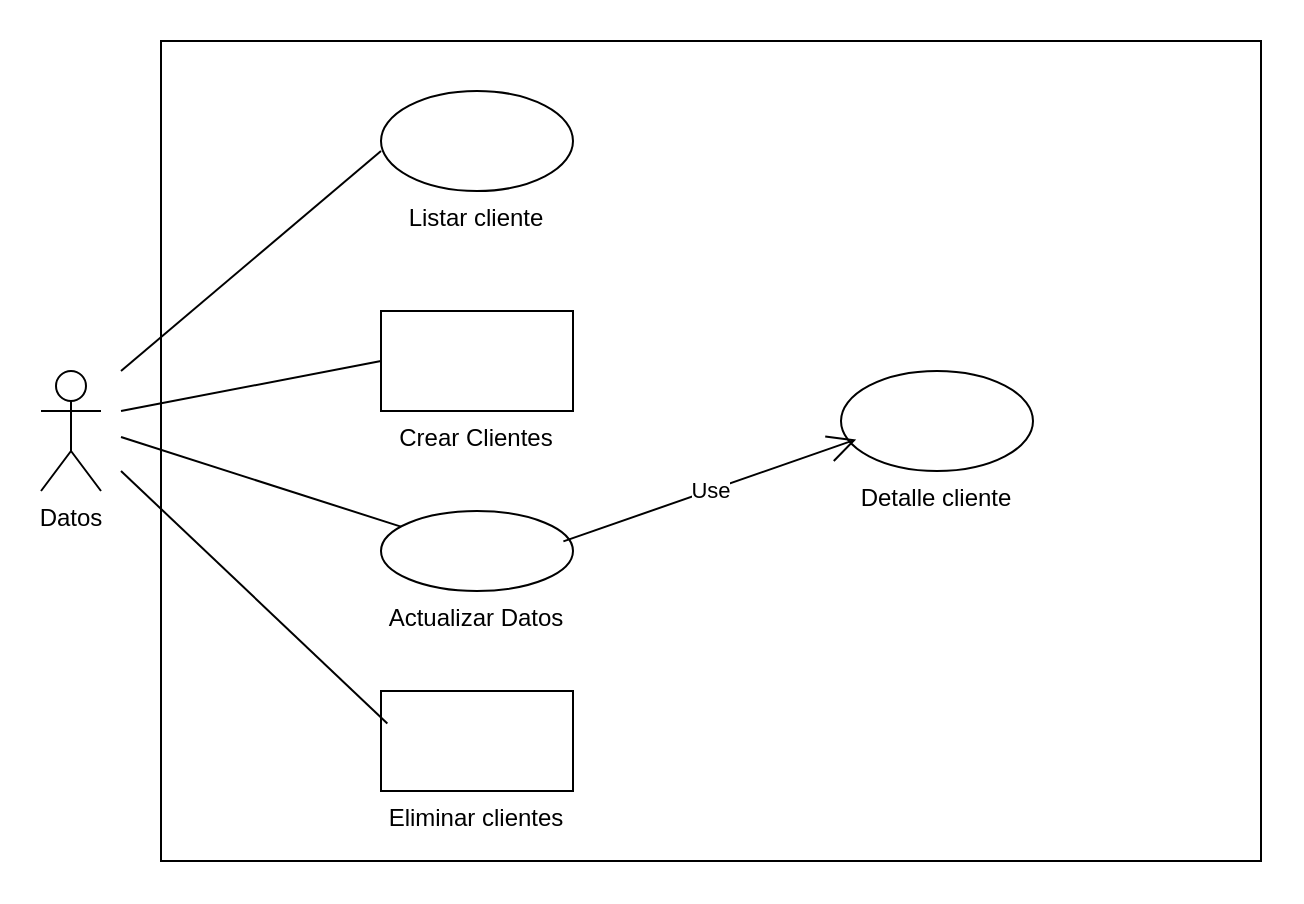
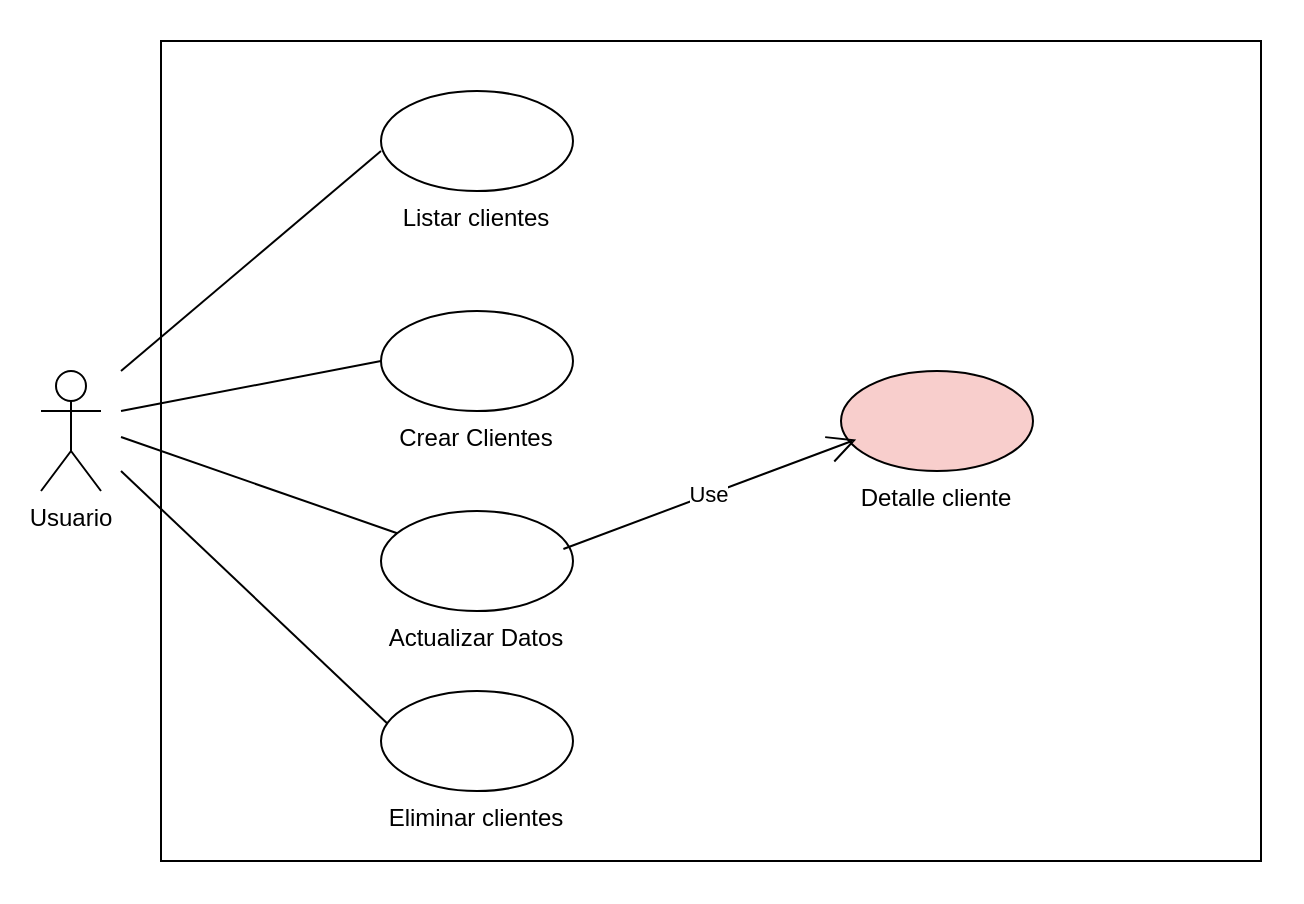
node "Listar cliente": label "Listar cliente" -> "Listar clientes"
node "Crear Clientes": shape rectangle -> ellipse
node "Detalle cliente": fillcolor #ffffff -> #f8cecc
node "Datos": label "Datos" -> "Usuario"
node "Actualizar Datos": size 192x80 -> 192x100
node "Eliminar clientes": shape rectangle -> ellipse
